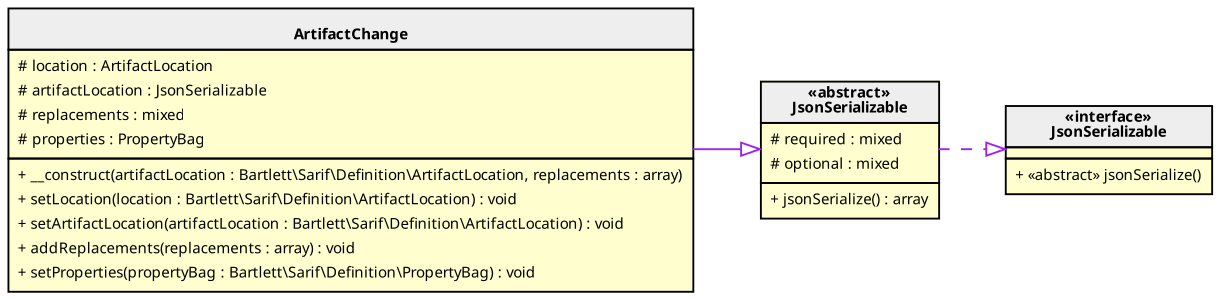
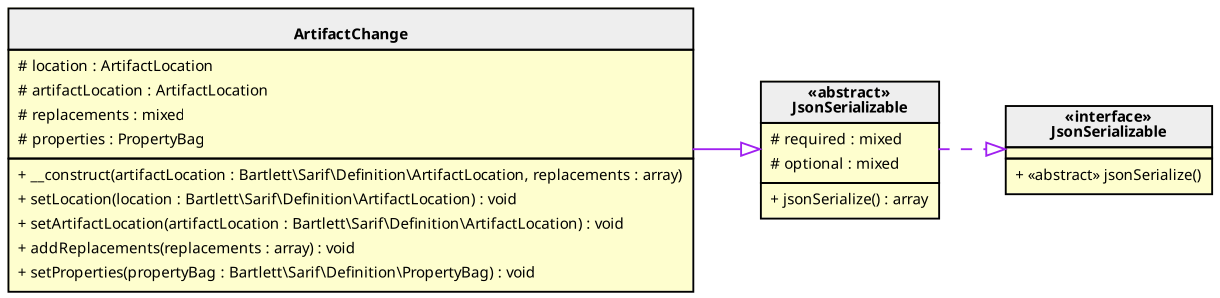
node "ArtifactChange": text "# artifactLocation : JsonSerializable" -> "# artifactLocation : ArtifactLocation"
